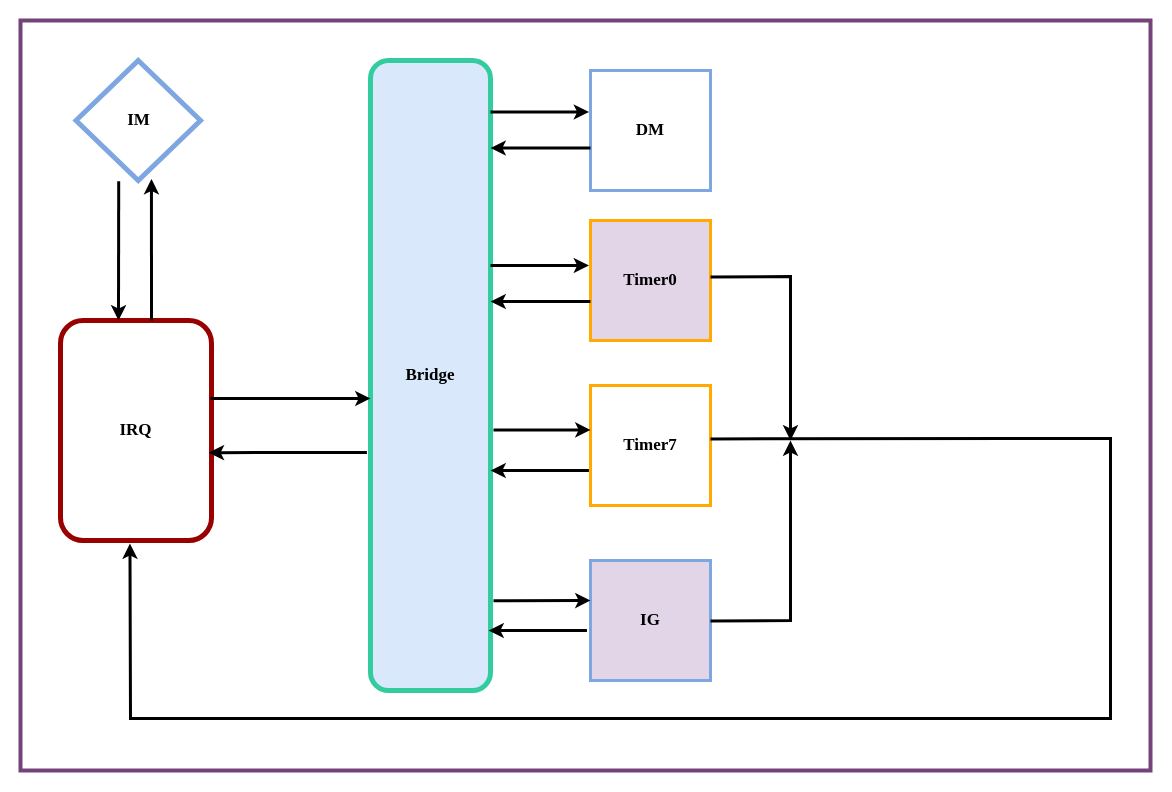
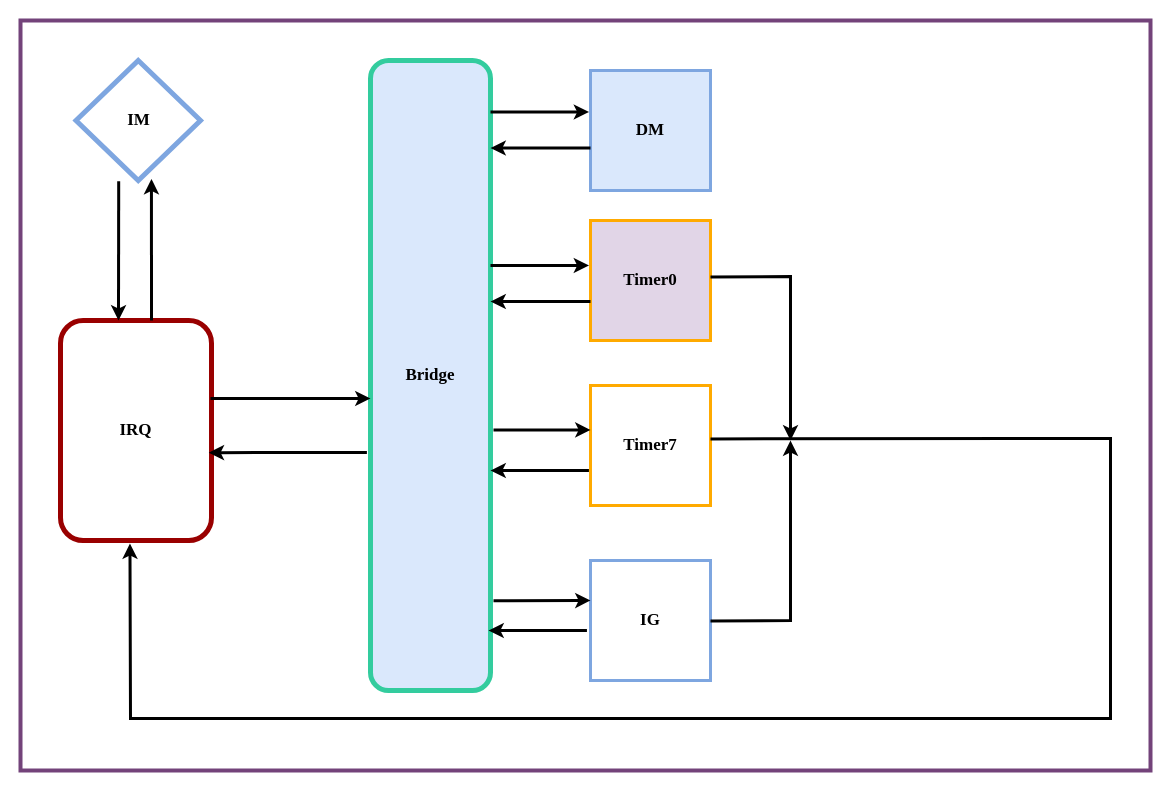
node "DM": fillcolor #ffffff -> #dae8fc
node "IG": fillcolor #e1d5e7 -> #ffffff
